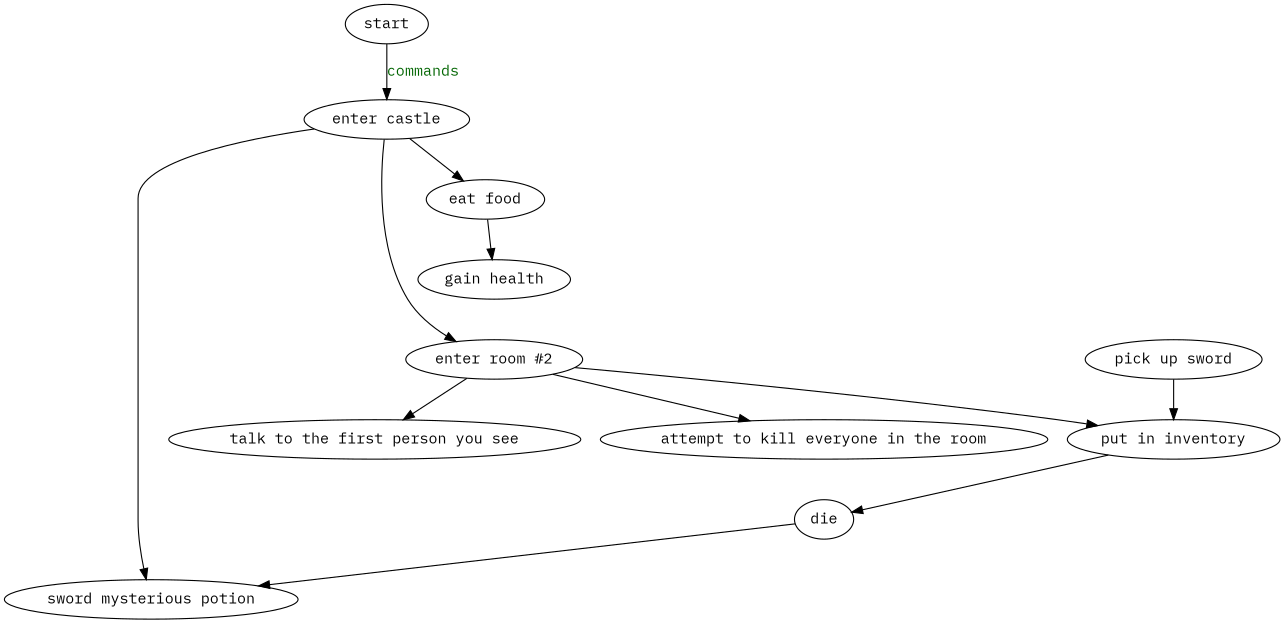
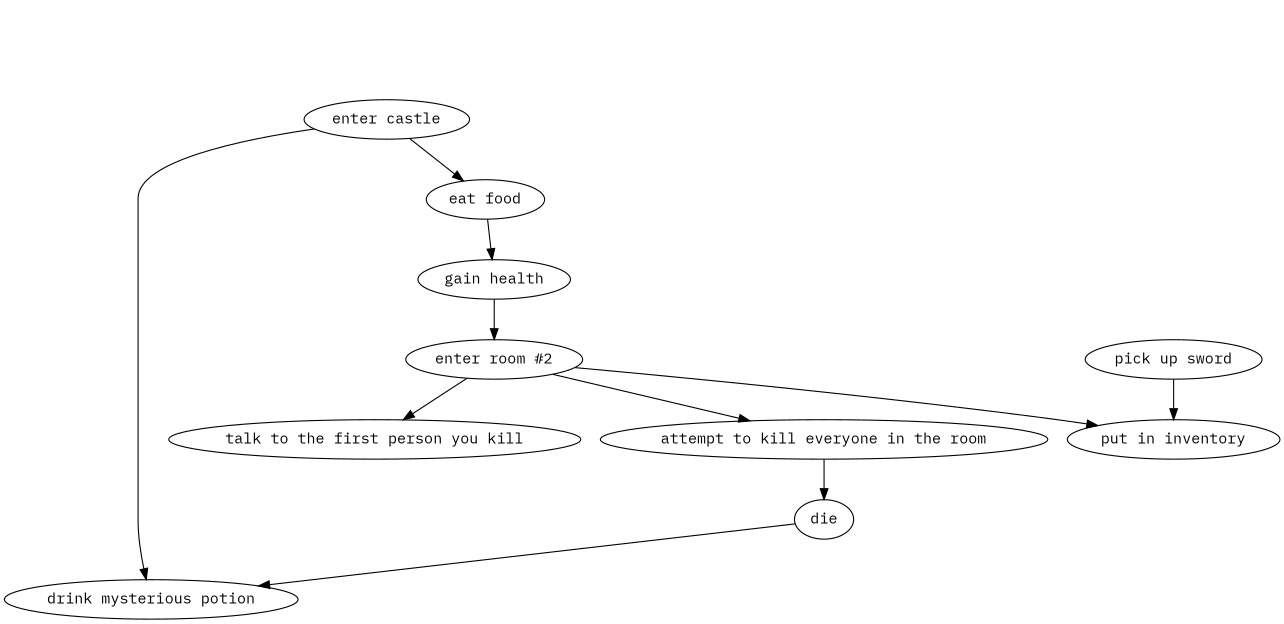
node "start": removed
edge "enter castle" -> "enter room #2": now "gain health" -> "enter room #2"
node "talk to the first person you see": label "talk to the first person you see" -> "talk to the first person you kill"
edge "put in inventory" -> "die": now "attempt to kill everyone in the room" -> "die"
node "sword mysterious potion": label "sword mysterious potion" -> "drink mysterious potion"
